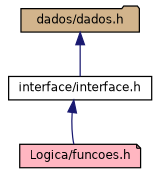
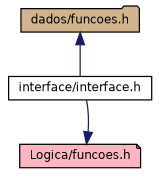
node "dados/dados.h": label "dados/dados.h" -> "dados/funcoes.h"
edge "Logica/funcoes.h" -> "interface/interface.h": reversed
